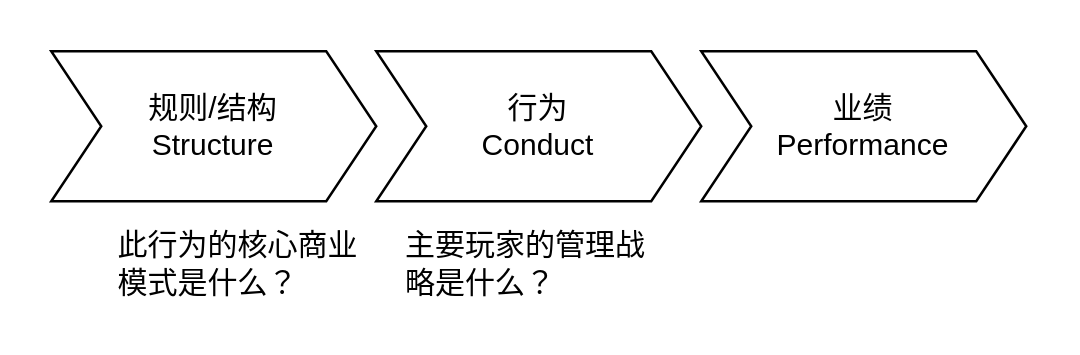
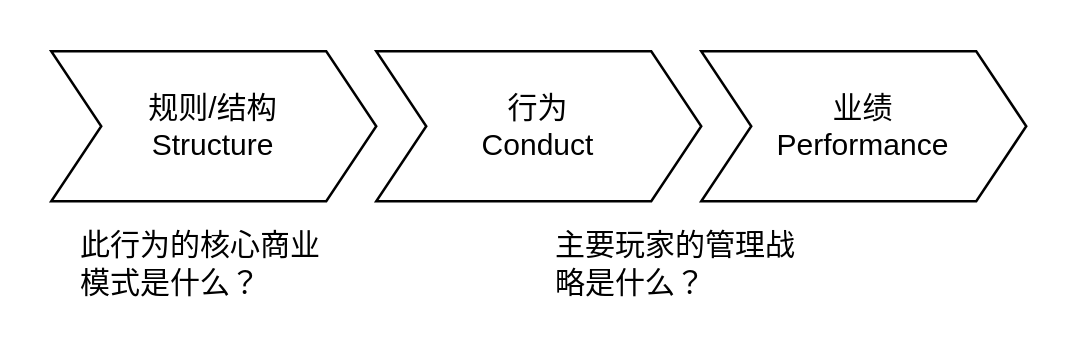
node "此行为的核心商业模式是什么？": moved (239, 264) -> (201, 264)
node "主要玩家的管理战略是什么？": moved (526, 264) -> (676, 264)
